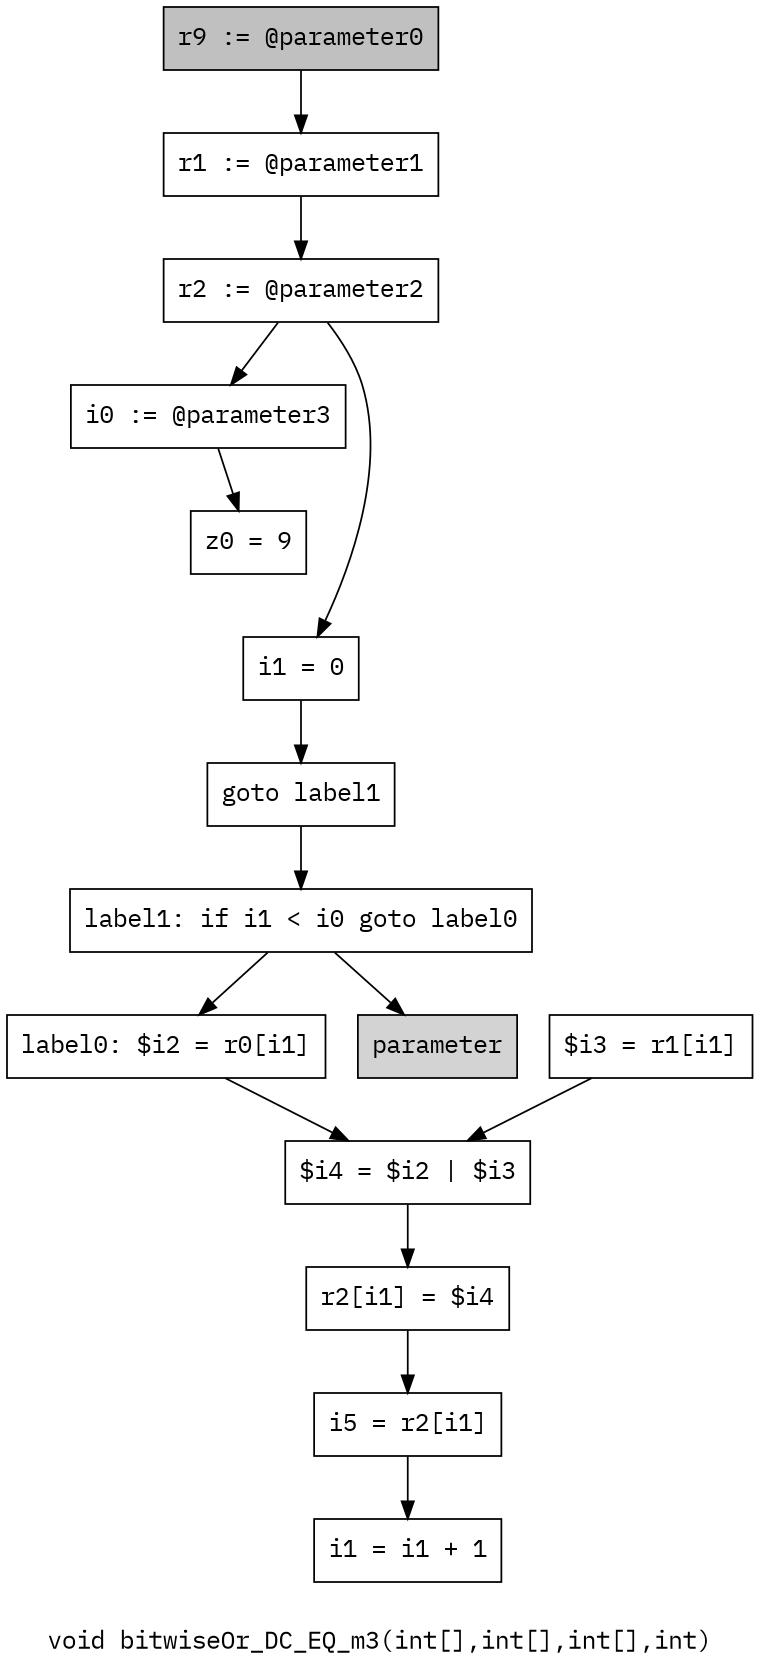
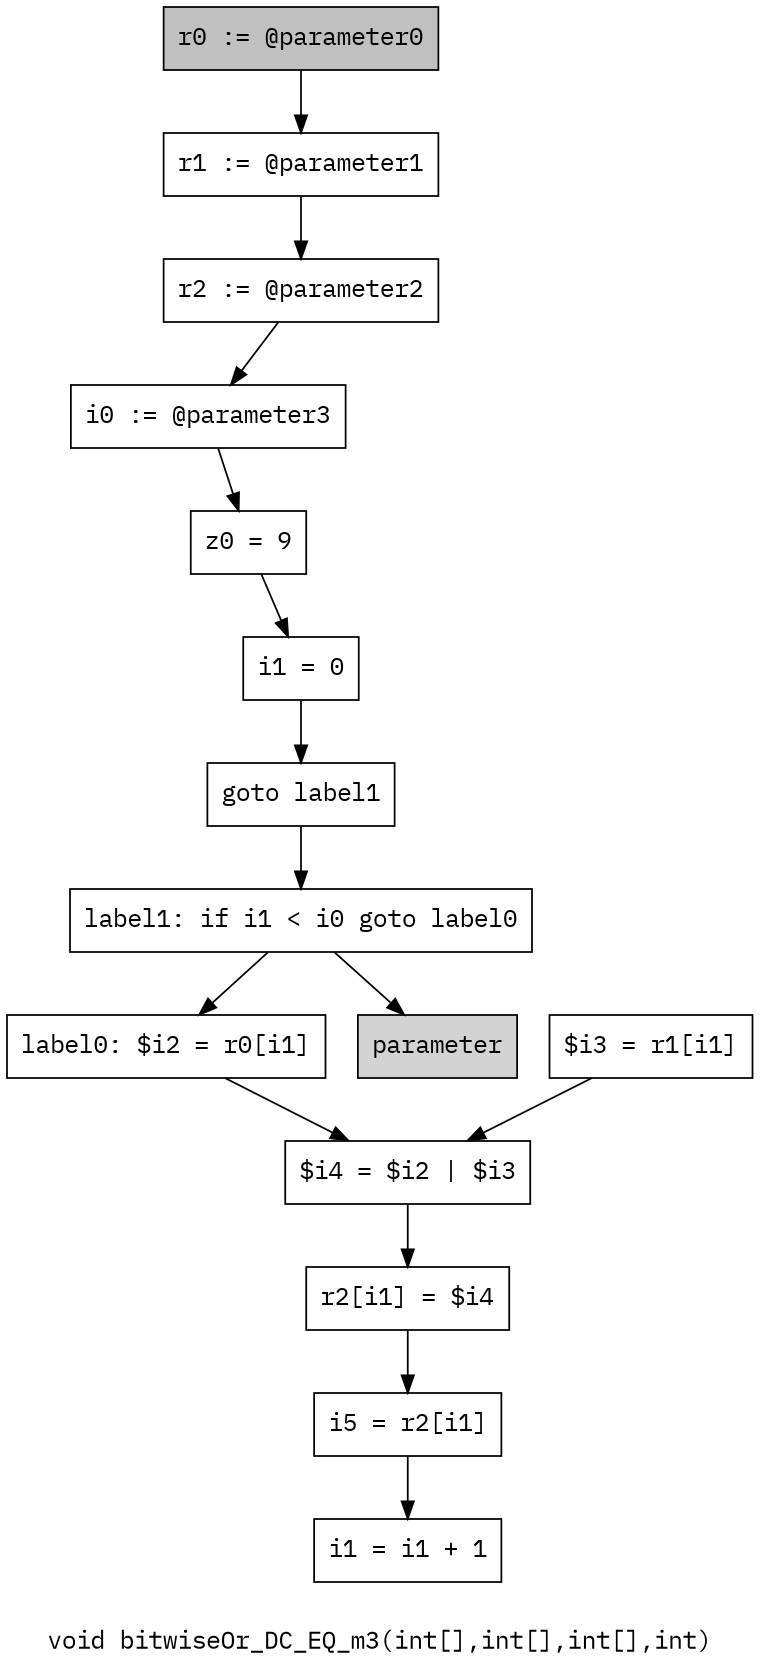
node "r9 := @parameter0": label "r9 := @parameter0" -> "r0 := @parameter0"
edge "r2 := @parameter2" -> "i1 = 0": now "z0 = 9" -> "i1 = 0"
